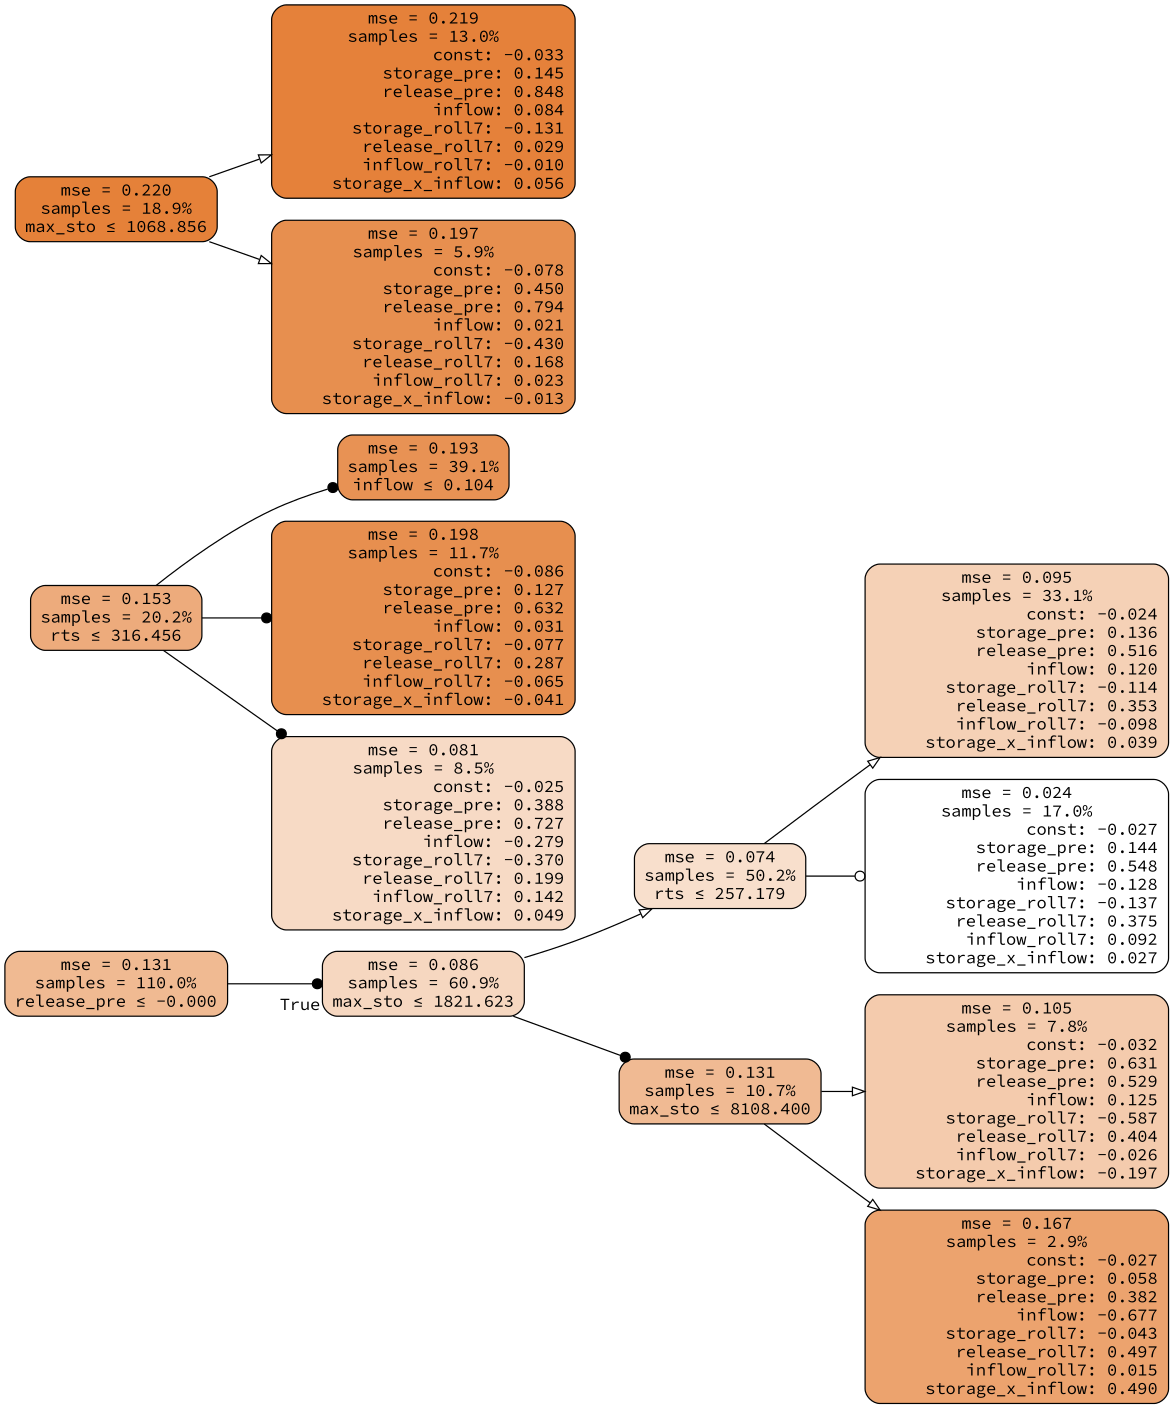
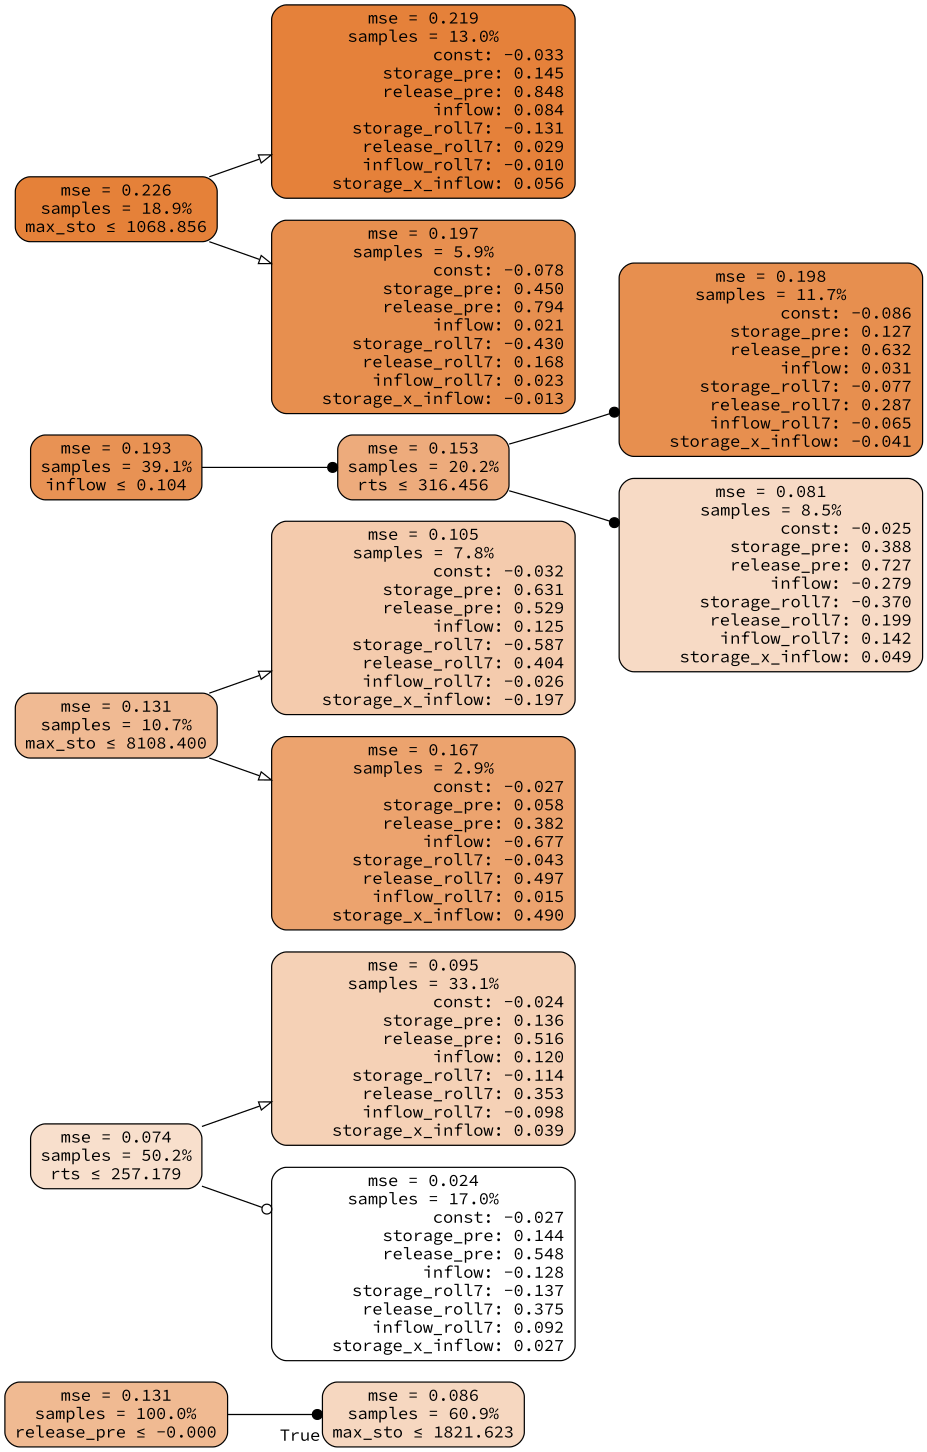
node "mse = 0.220 samples = 18.9% max_sto ≤ 1068.856": label "mse = 0.220 samples = 18.9% max_sto ≤ 1068.856" -> "mse = 0.226 samples = 18.9% max_sto ≤ 1068.856"
edge "mse = 0.153 samples = 20.2% rts ≤ 316.456" -> "mse = 0.193 samples = 39.1% inflow ≤ 0.104": reversed
edge "mse = 0.086 samples = 60.9% max_sto ≤ 1821.623" -> "mse = 0.074 samples = 50.2% rts ≤ 257.179": removed
node "mse = 0.131 samples = 110.0% release_pre ≤ -0.000": label "mse = 0.131 samples = 110.0% release_pre ≤ -0.000" -> "mse = 0.131 samples = 100.0% release_pre ≤ -0.000"
edge "mse = 0.086 samples = 60.9% max_sto ≤ 1821.623" -> "mse = 0.131 samples = 10.7% max_sto ≤ 8108.400": removed
